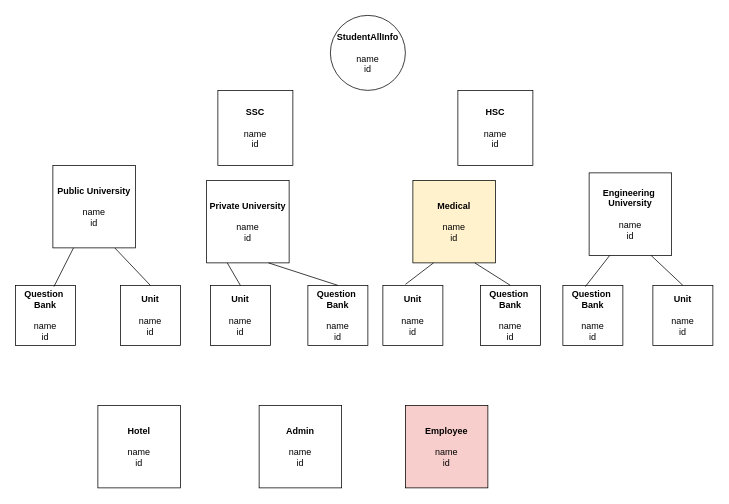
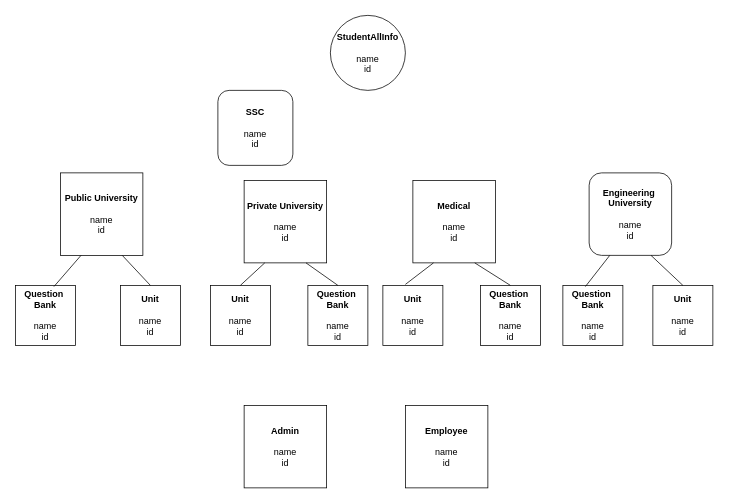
node "SSC name id": shape rectangle -> rounded rectangle
node "HSC name id": removed
node "Public University name id": moved (94, 207) -> (102, 214)
node "Engineering University name id": shape rectangle -> rounded rectangle
node "Private University name id": moved (248, 222) -> (285, 222)
node "Medical name id": fillcolor #fff2cc -> #ffffff
node "Hotel name id": removed
node "Admin name id": moved (300, 447) -> (285, 447)
node "Employee name id": fillcolor #f8cecc -> #ffffff
